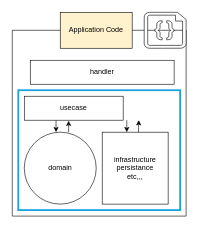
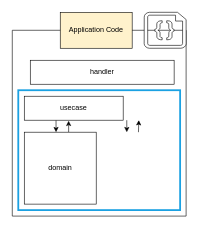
node "domain": shape ellipse -> rectangle
node "infrastructure persistance etc,,,": removed
